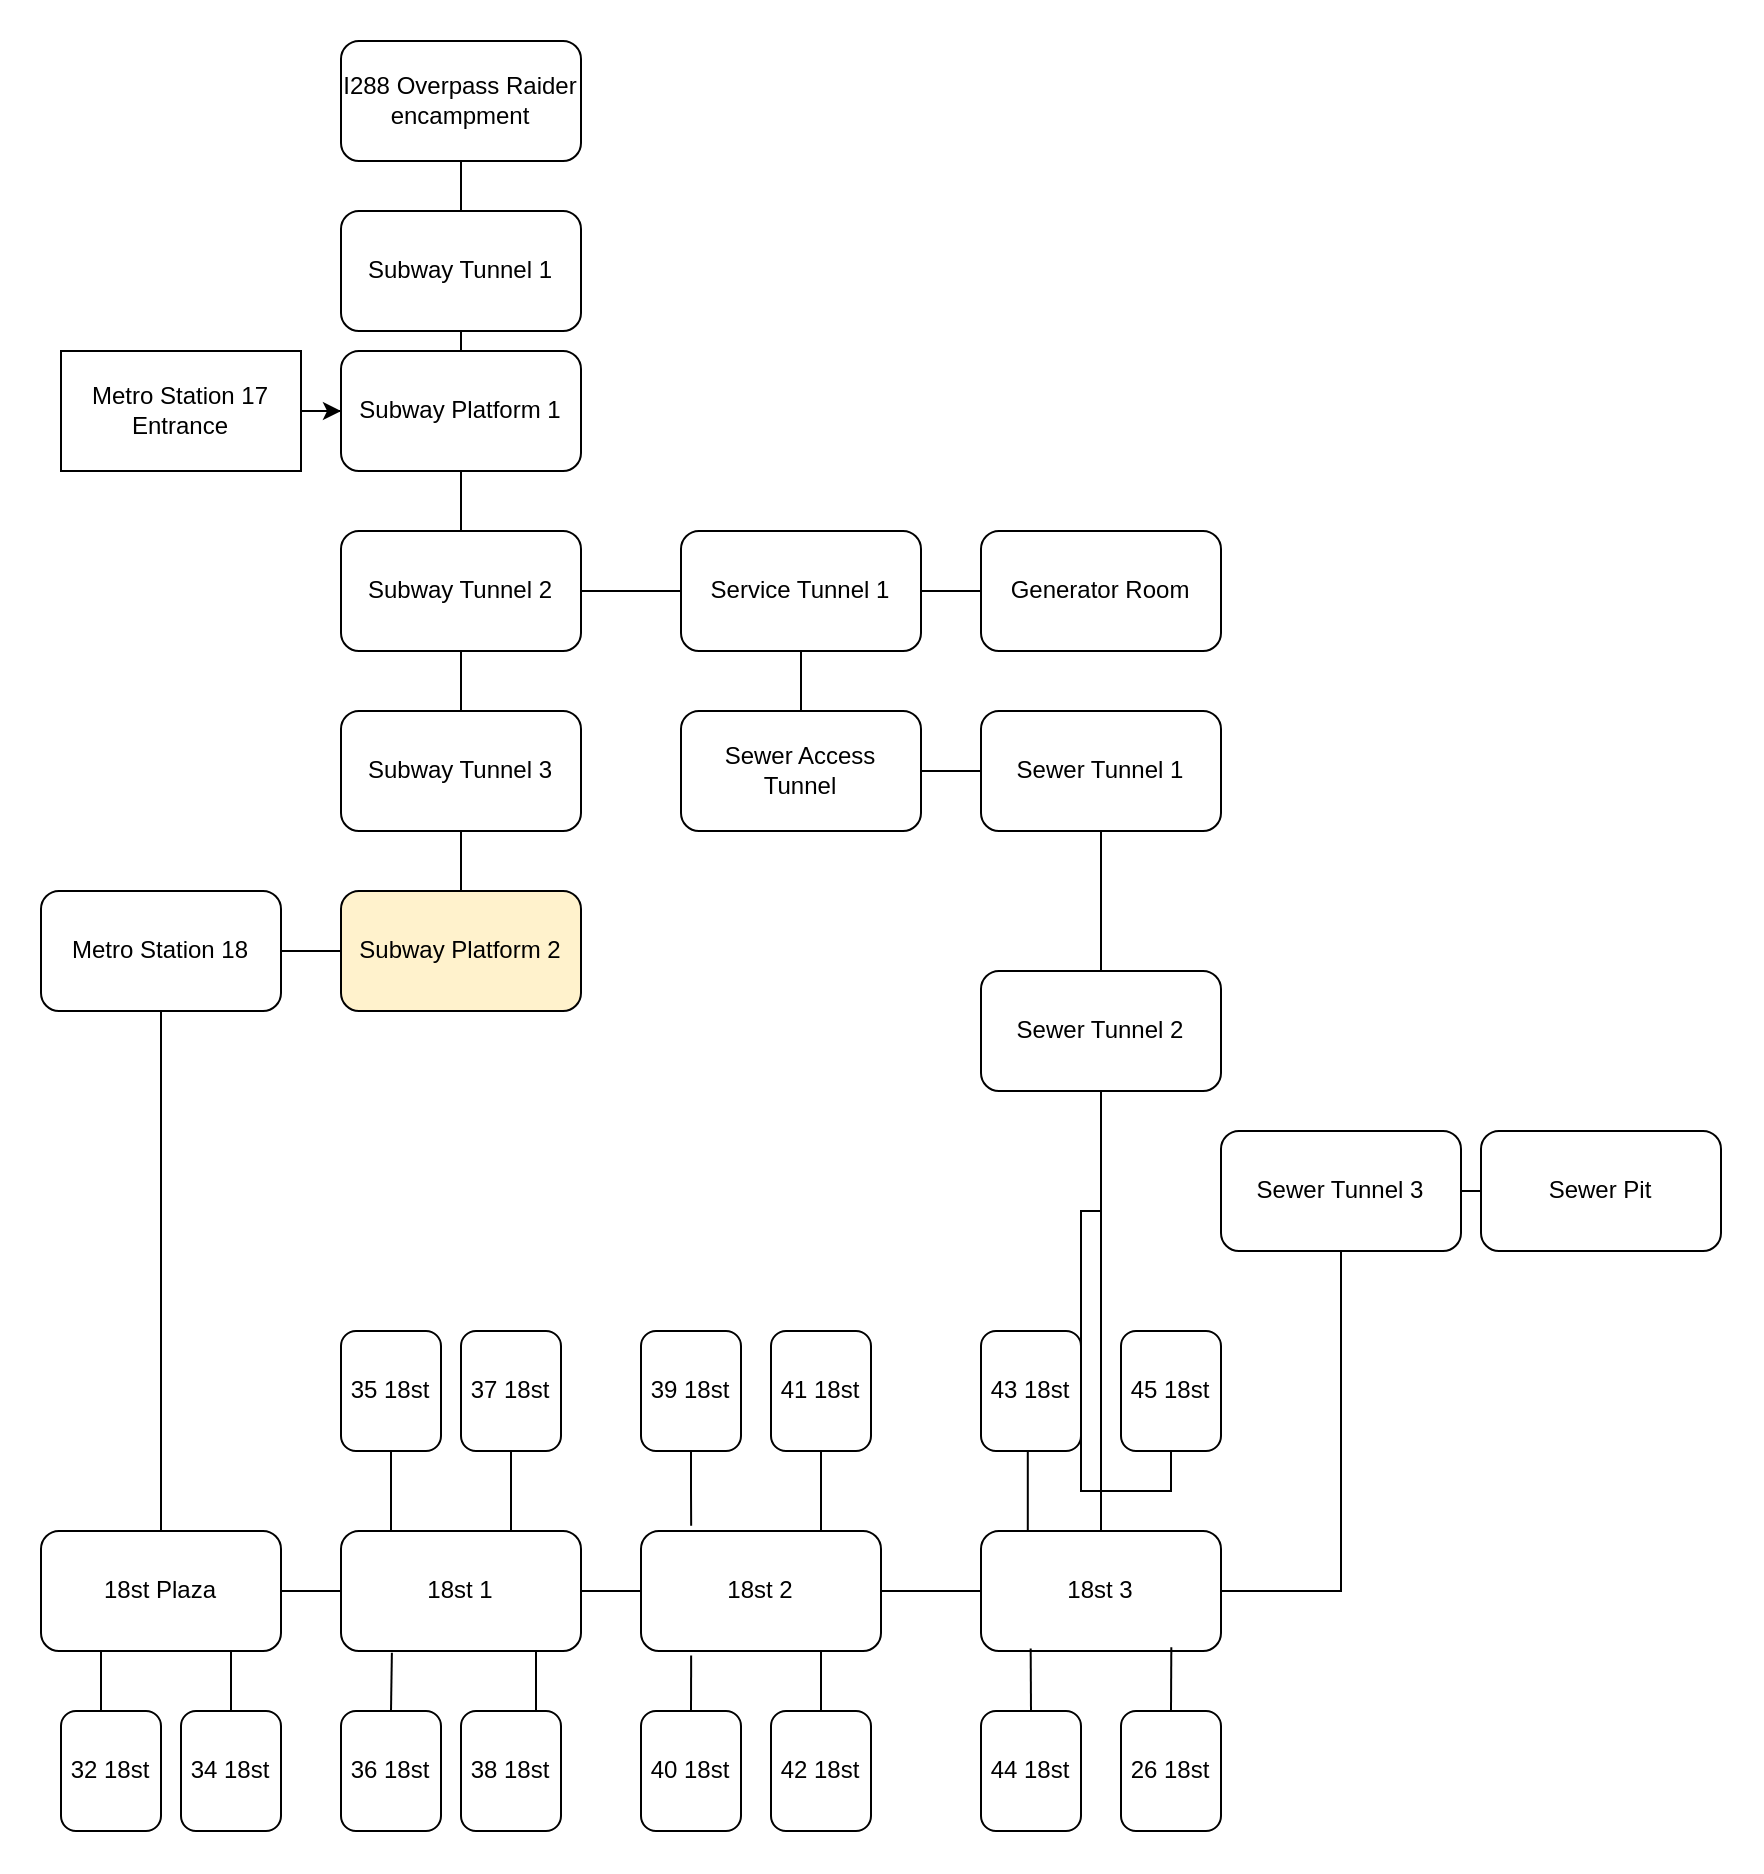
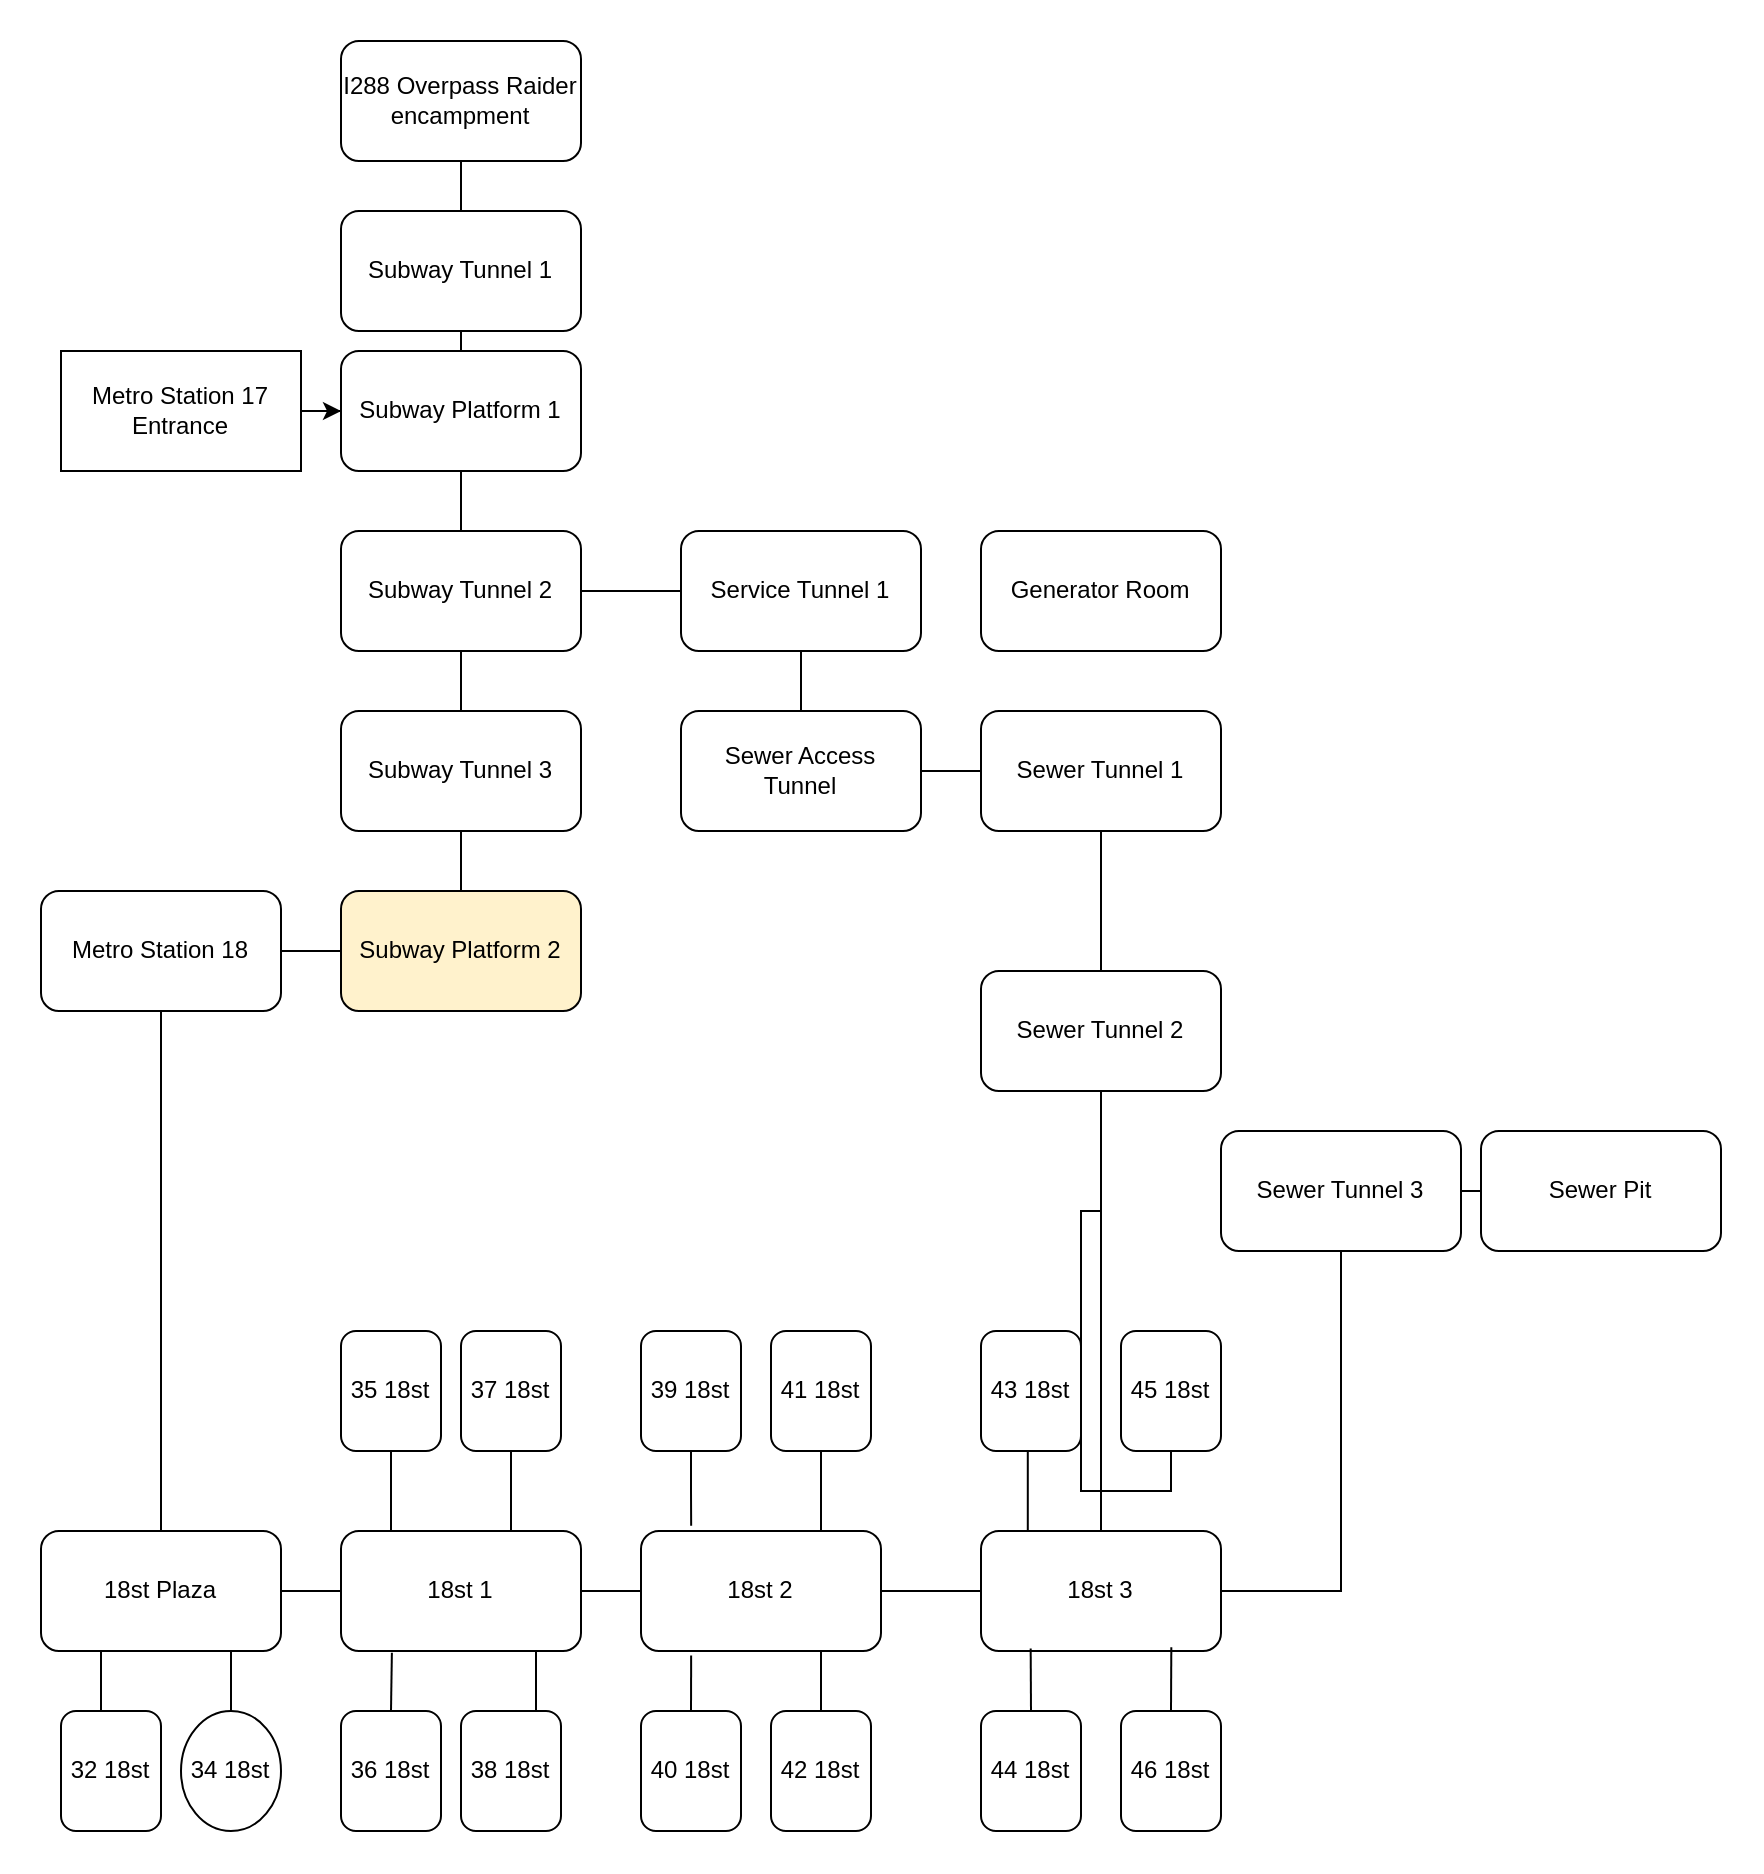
edge "Service Tunnel 1" -- "Generator Room": removed
node "34 18st": shape rounded rectangle -> ellipse
node "26 18st": label "26 18st" -> "46 18st"
